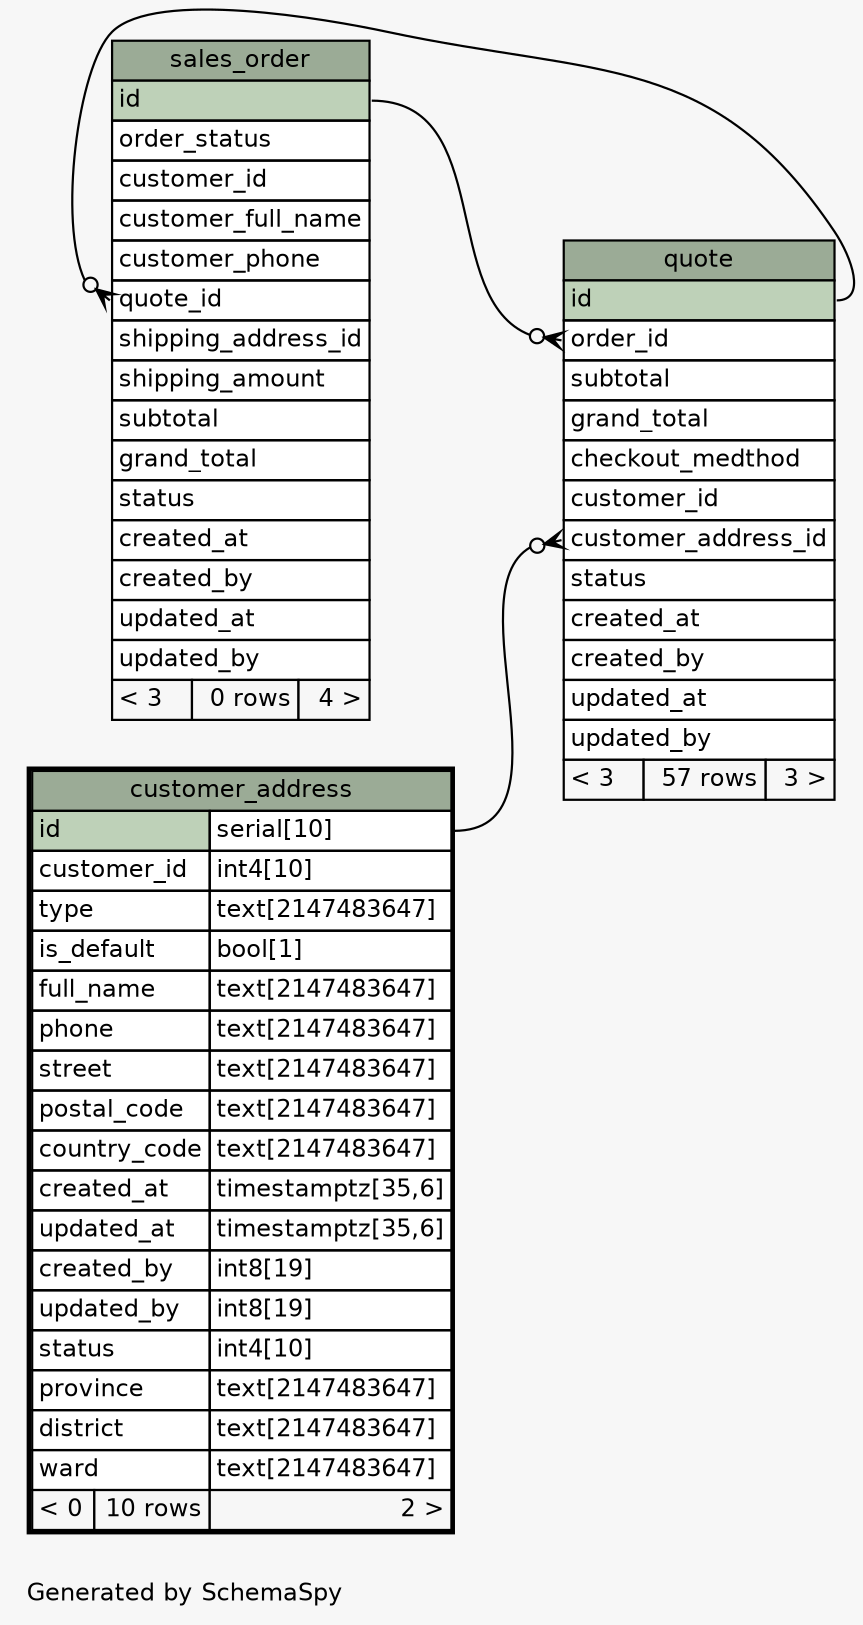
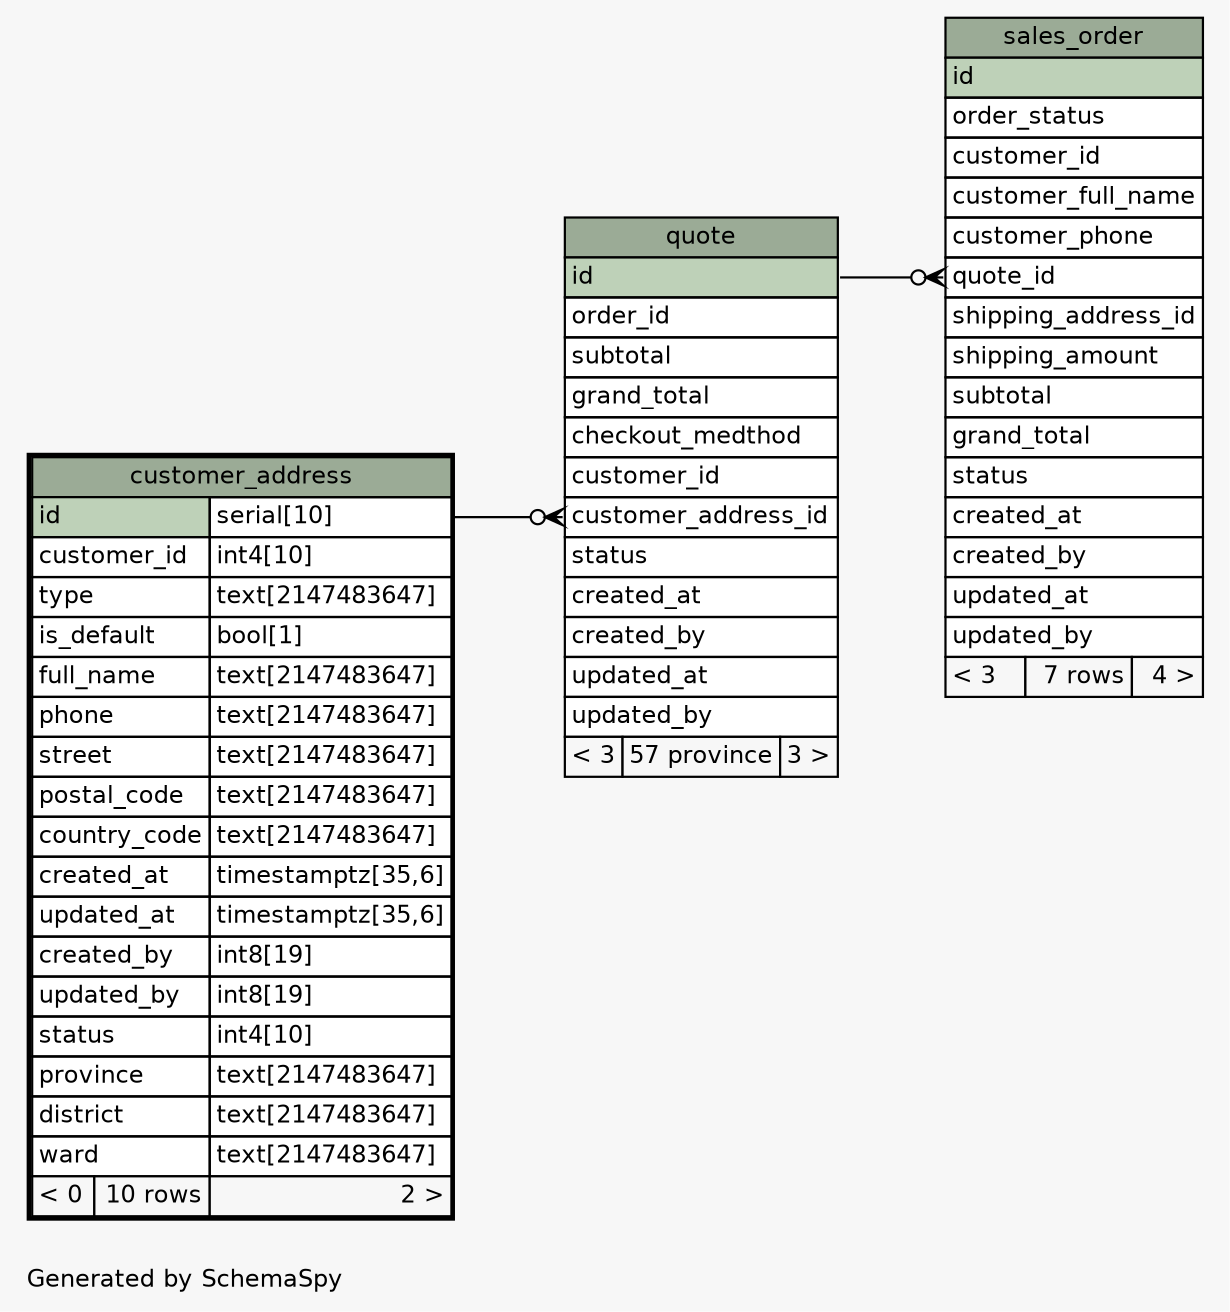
edge "sales_order" -> "quote": removed
node "sales_order": text "0 rows" -> "7 rows"
node "quote": text "57 rows" -> "57 province"
